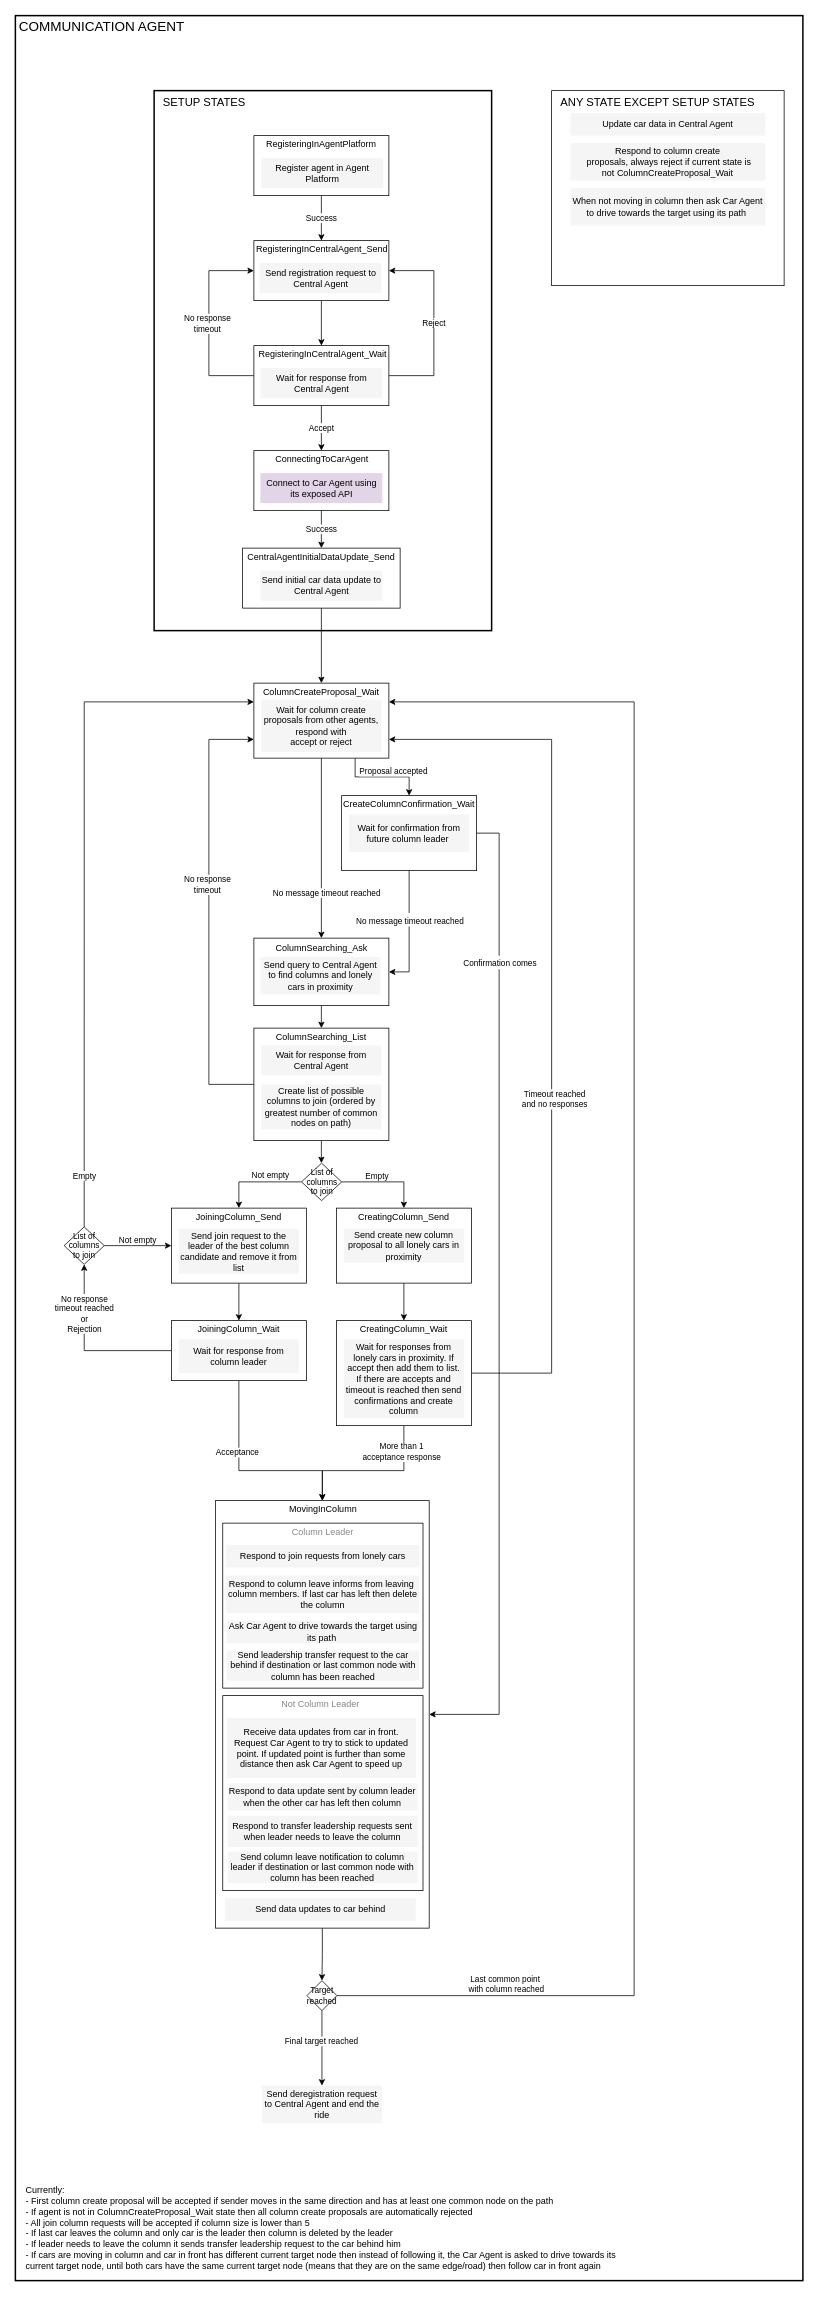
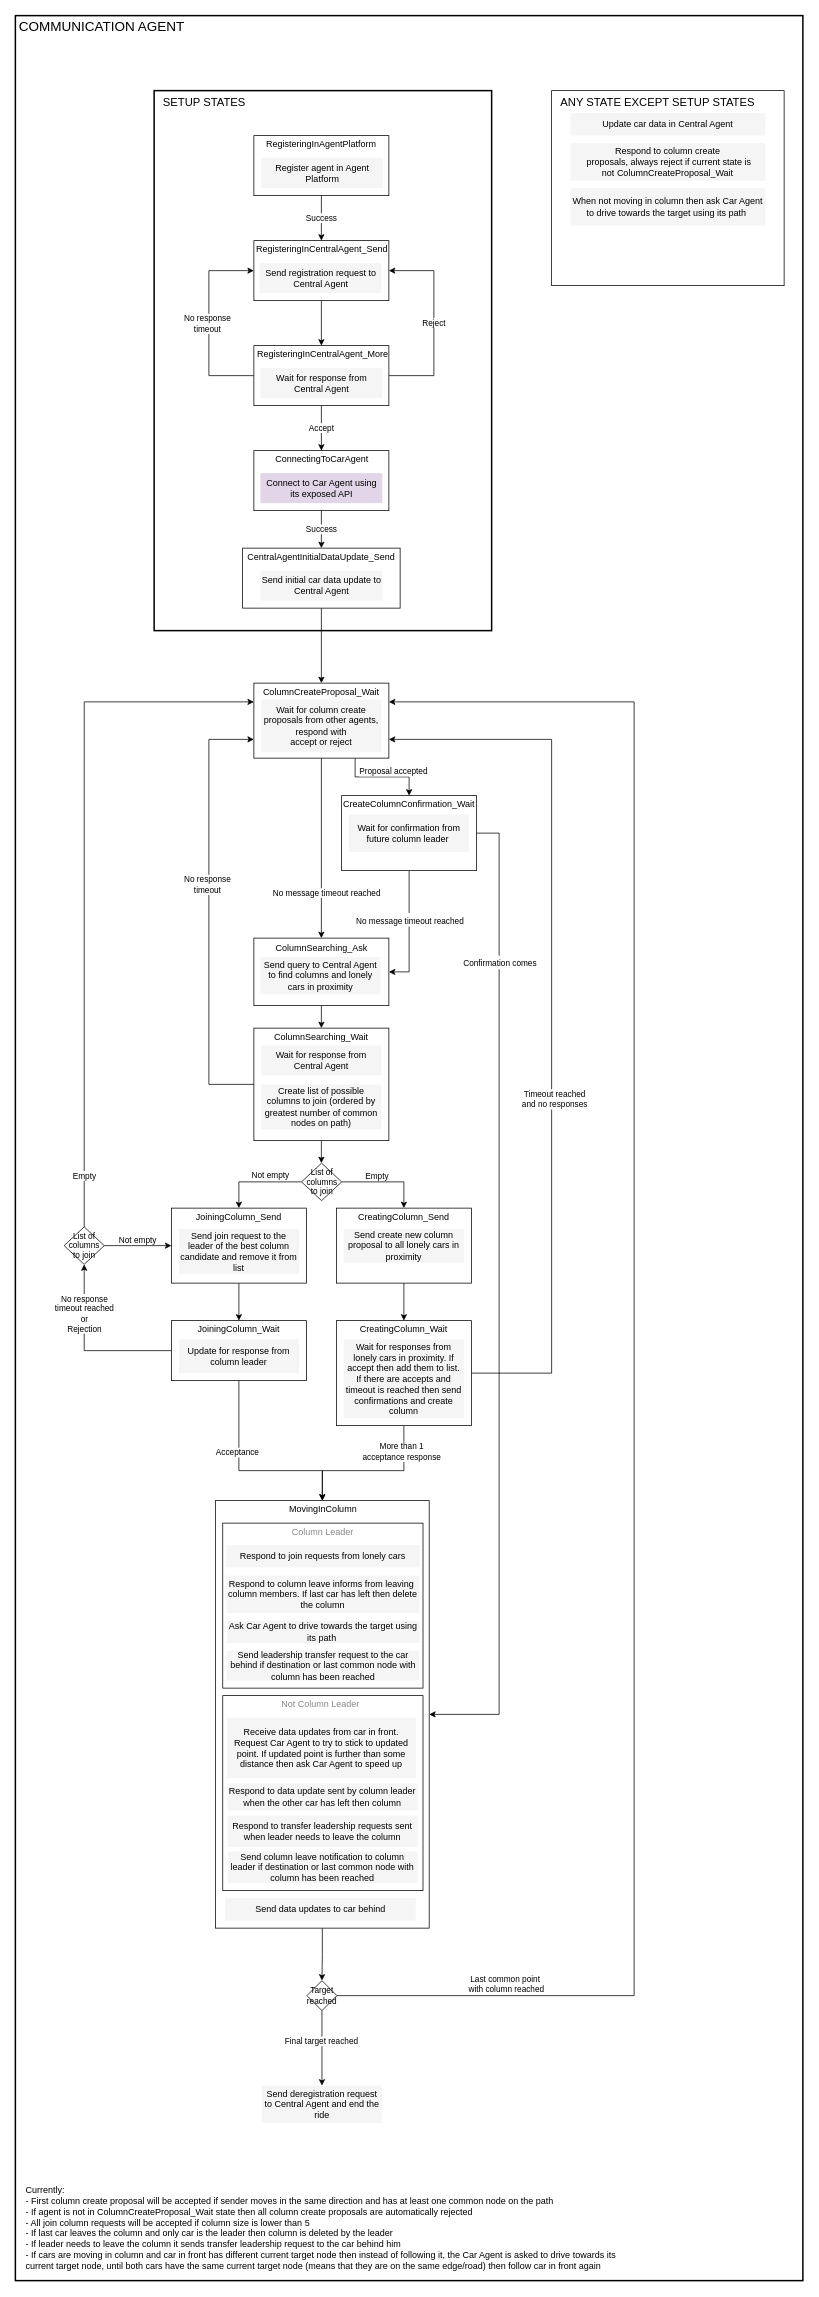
node "RegisteringInCentralAgent_Wait": label "RegisteringInCentralAgent_Wait" -> "RegisteringInCentralAgent_More"
node "ColumnSearching_List": label "ColumnSearching_List" -> "ColumnSearching_Wait"
node "Wait for response from column leader": label "Wait for response from column leader" -> "Update for response from column leader"
